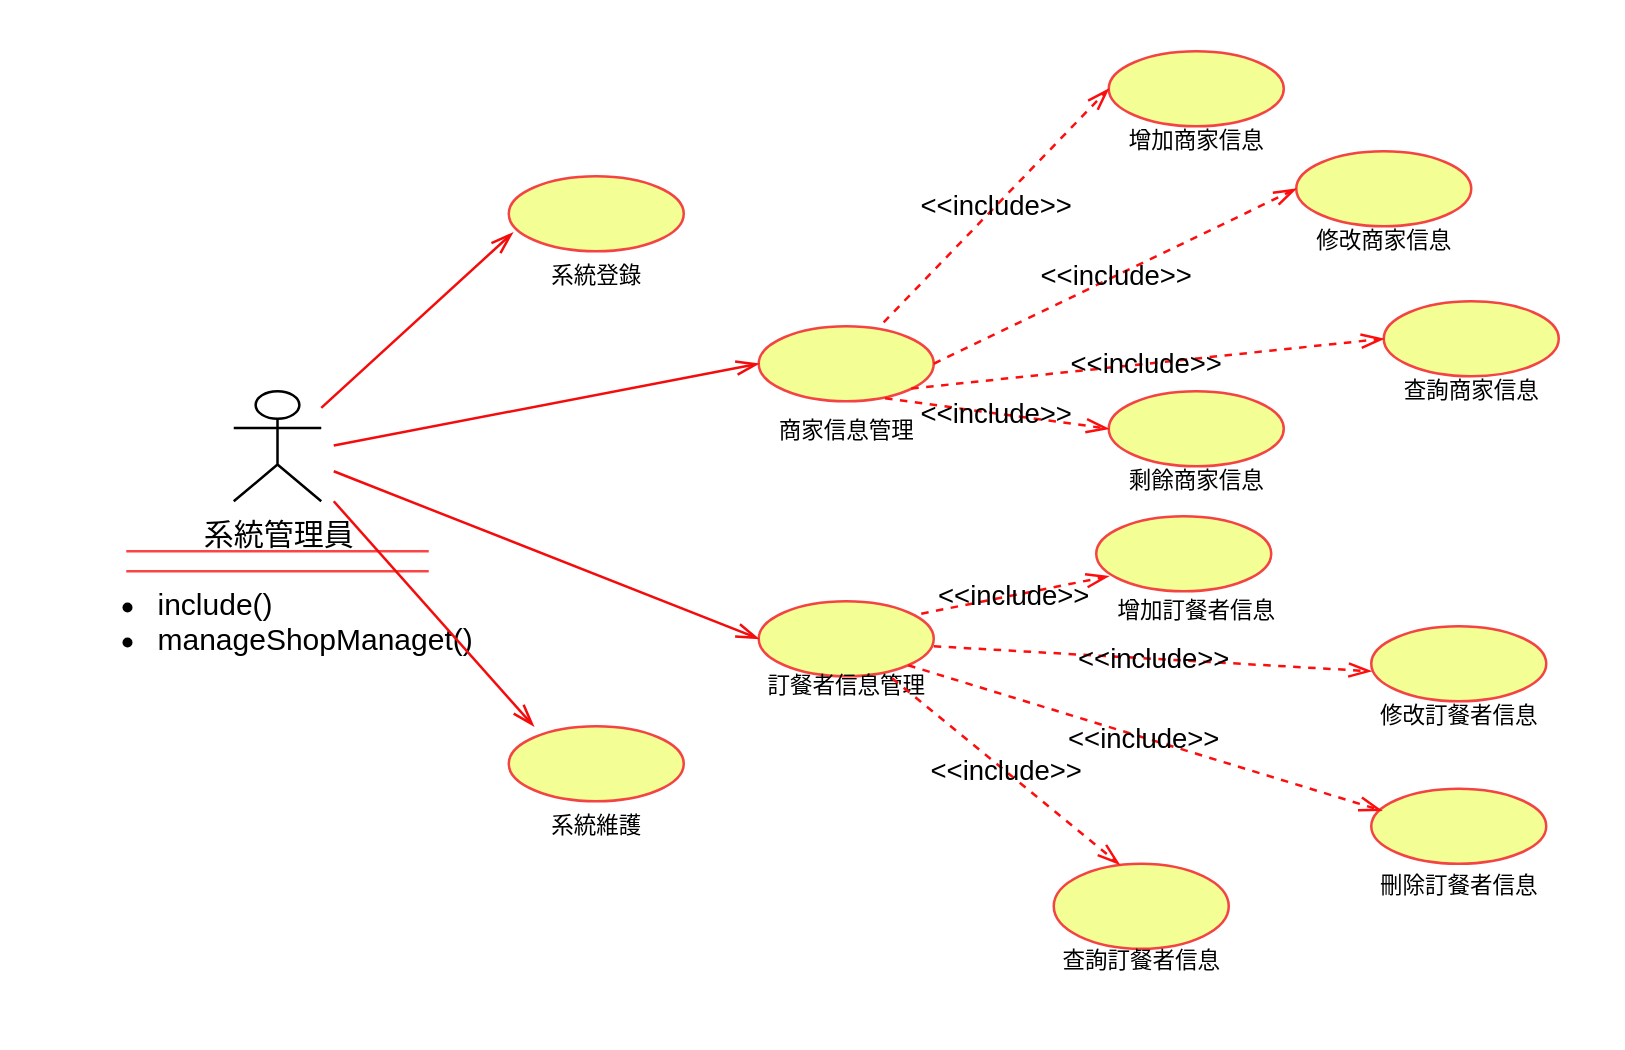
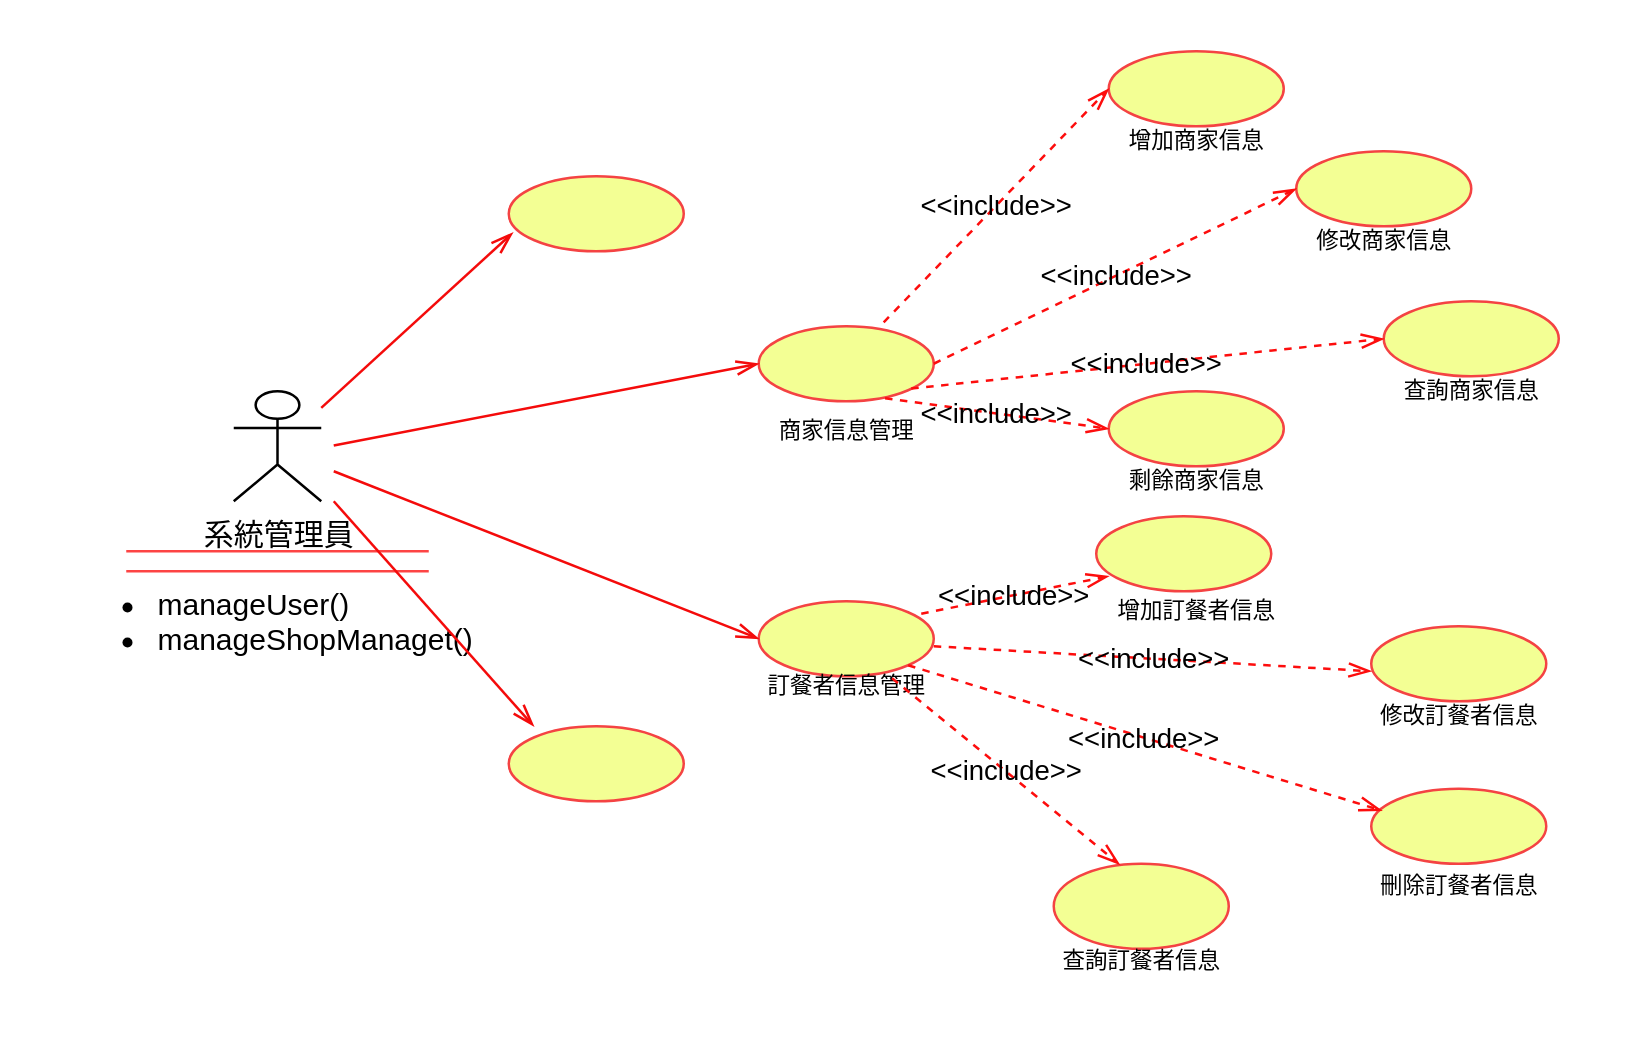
node "系統登錄": removed
node "include() manageShopManaget()": label "include() manageShopManaget()" -> "manageUser() manageShopManaget()"
node "系統維護": removed
